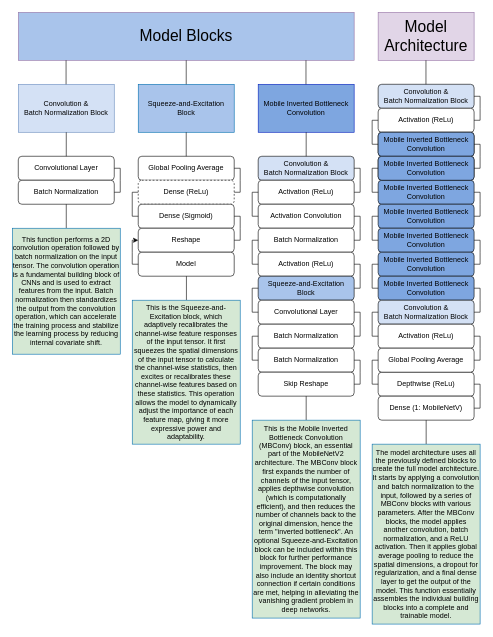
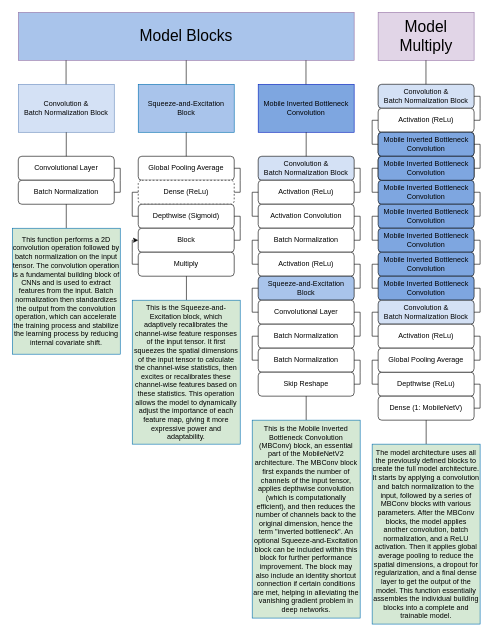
node "Model Architecture": label "Model Architecture" -> "Model Multiply"
node "Dense (Sigmoid)": label "Dense (Sigmoid)" -> "Depthwise (Sigmoid)"
node "Reshape": label "Reshape" -> "Block"
node "Model": label "Model" -> "Multiply"
